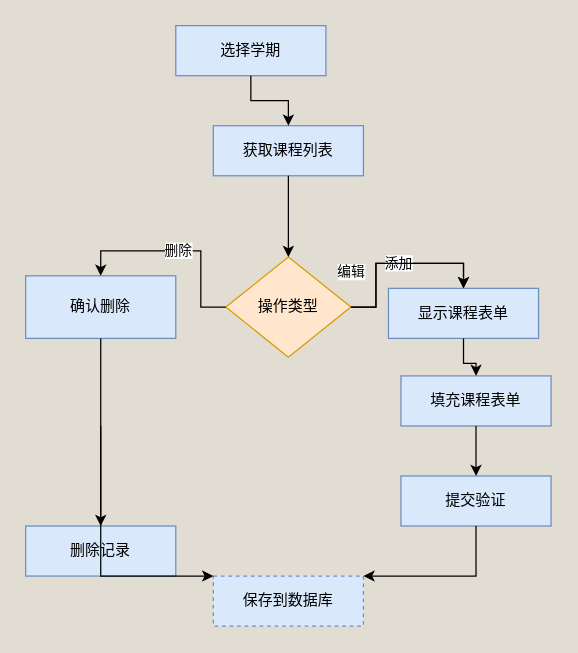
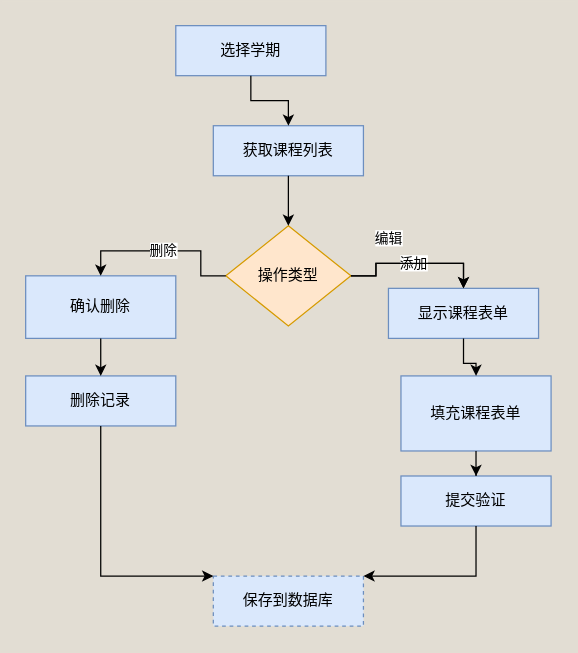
node "操作类型": moved (288, 307) -> (288, 276)
node "填充课程表单": size 150x50 -> 150x75
node "删除记录": moved (101, 551) -> (101, 401)
